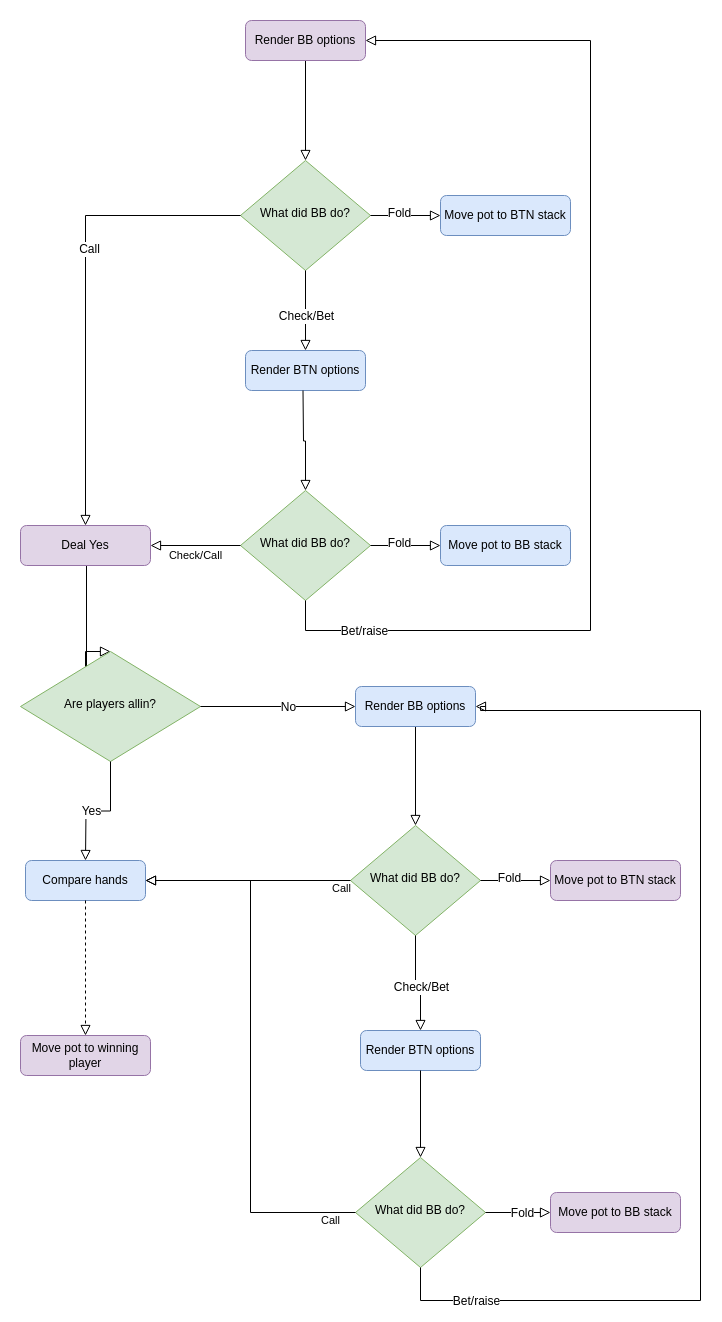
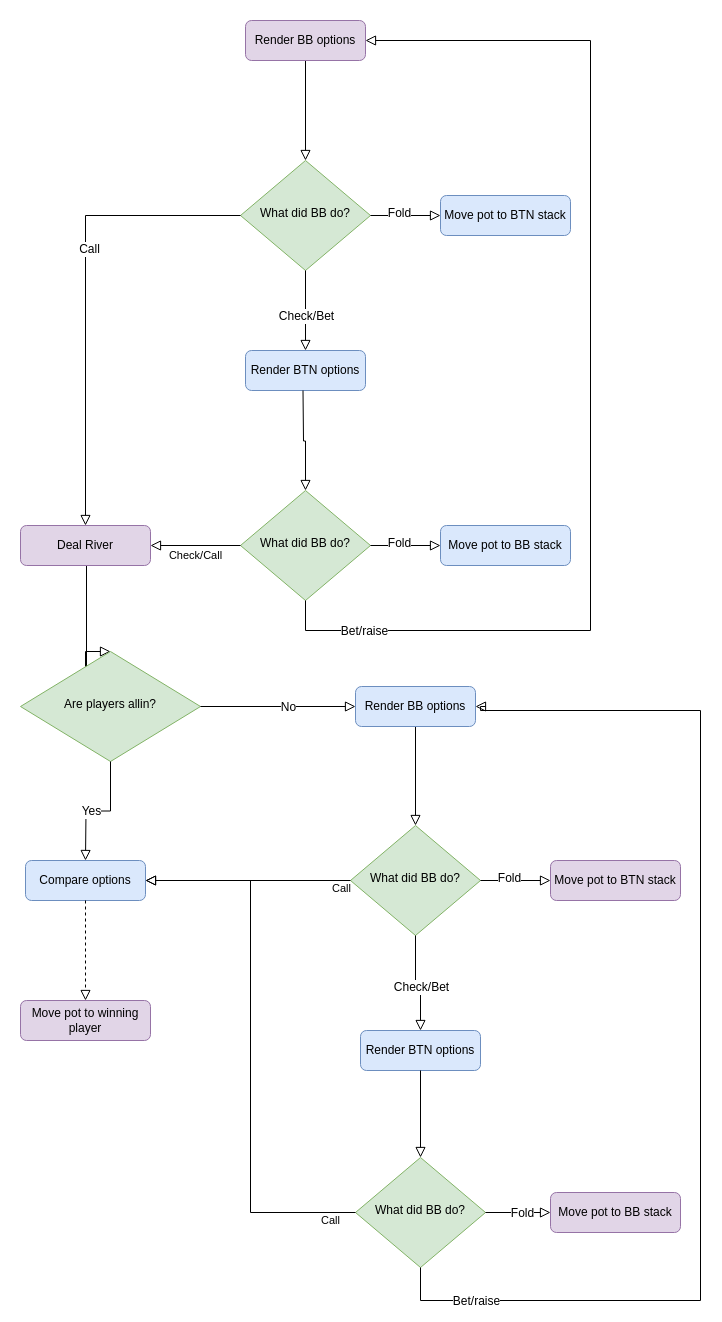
node "Deal Yes": label "Deal Yes" -> "Deal River"
node "Compare hands": label "Compare hands" -> "Compare options"
node "Move pot to winning player": moved (86, 1056) -> (86, 1021)
